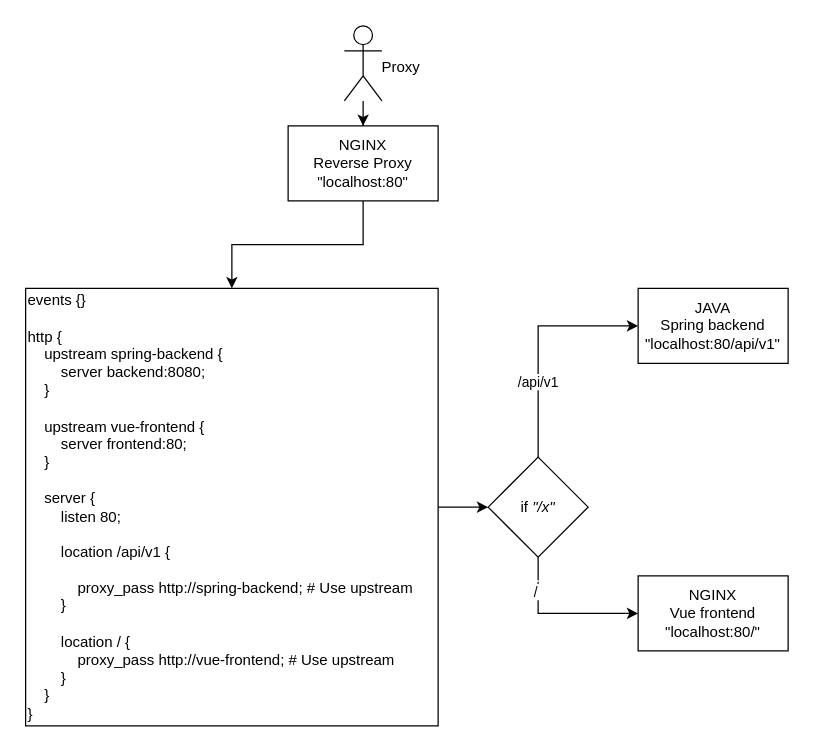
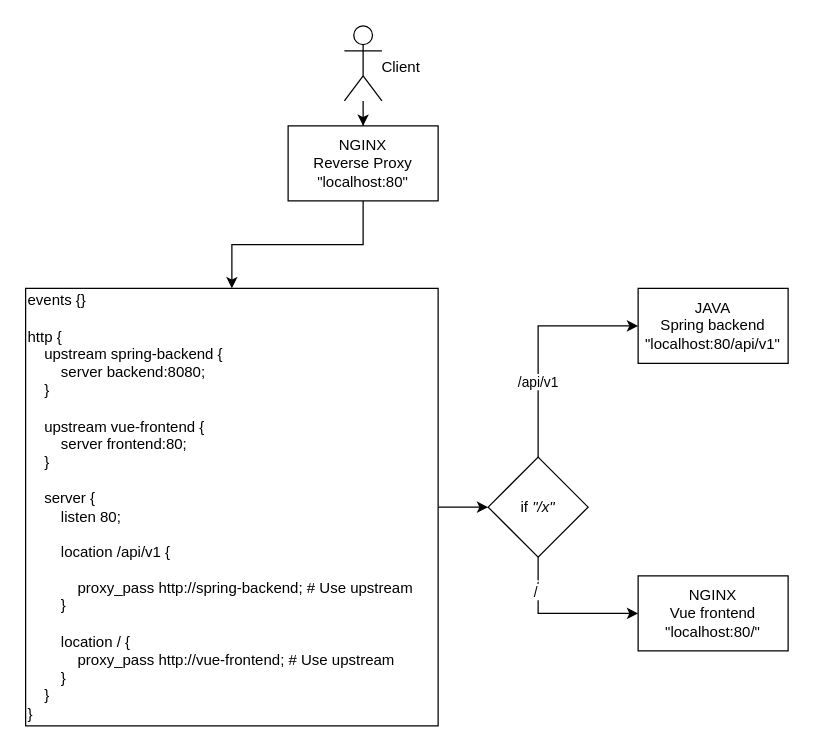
node "Proxy": label "Proxy" -> "Client"
